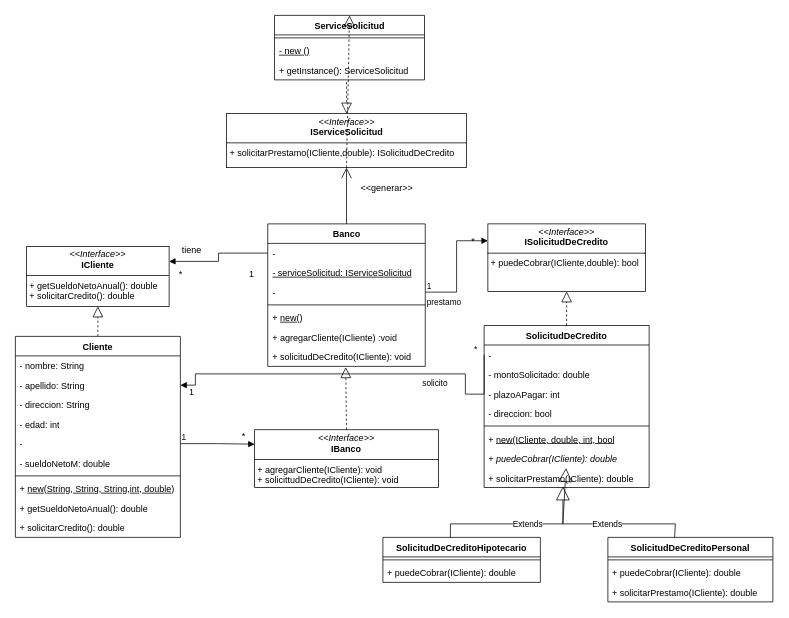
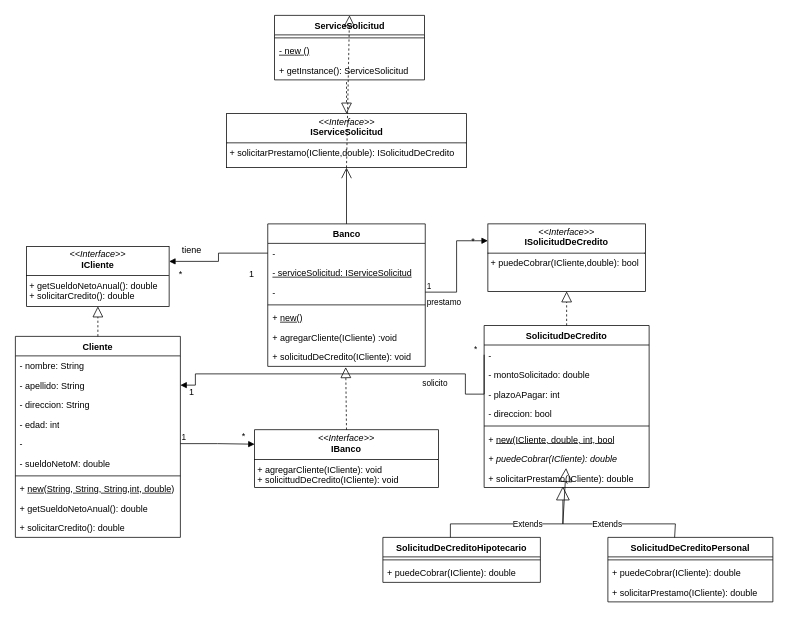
node "<<generar>>": removed
